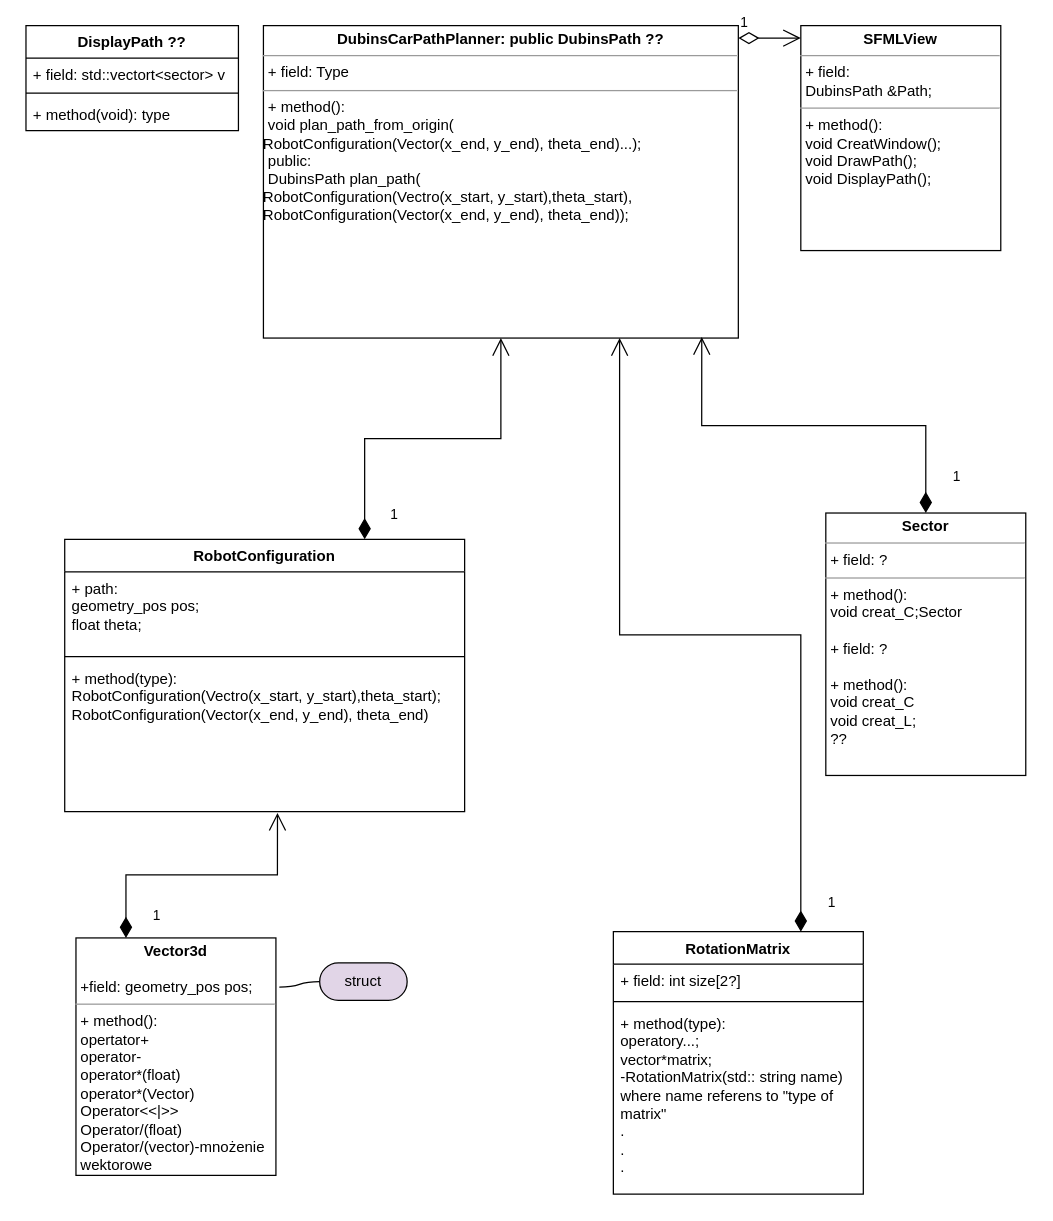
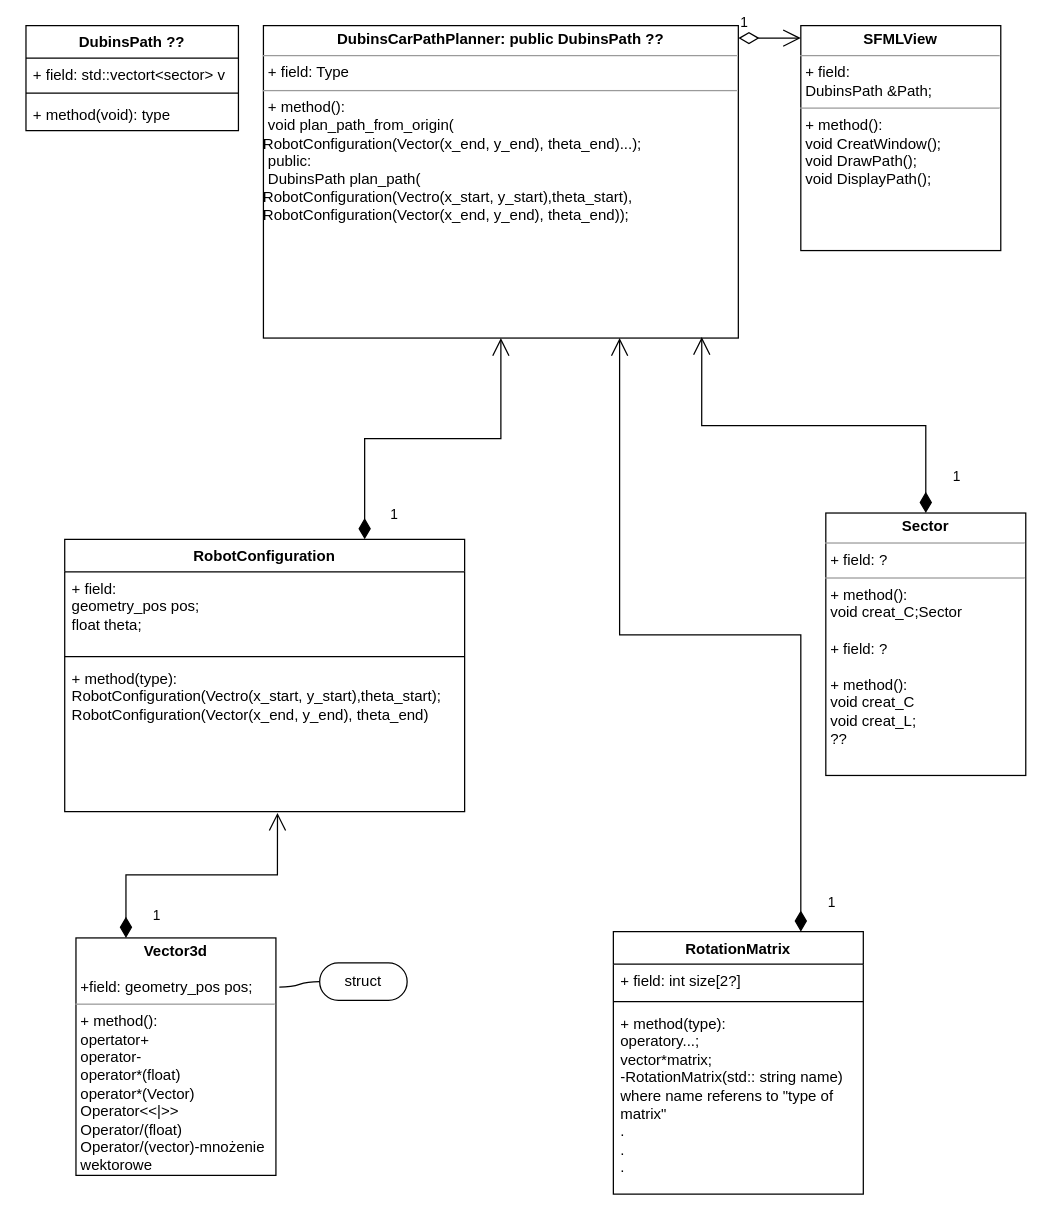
node "DisplayPath ??": label "DisplayPath ??" -> "DubinsPath ??"
node "+ path: geometry_pos pos; float theta;": label "+ path: geometry_pos pos; float theta;" -> "+ field: geometry_pos pos; float theta;"
node "struct": fillcolor #e1d5e7 -> #ffffff
